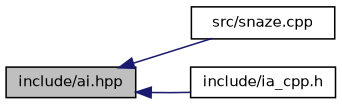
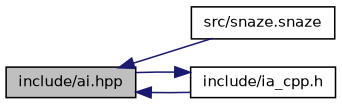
node "src/snaze.cpp": label "src/snaze.cpp" -> "src/snaze.snaze"
edge "include/ai.hpp" -> "include/ia_cpp.h": added
